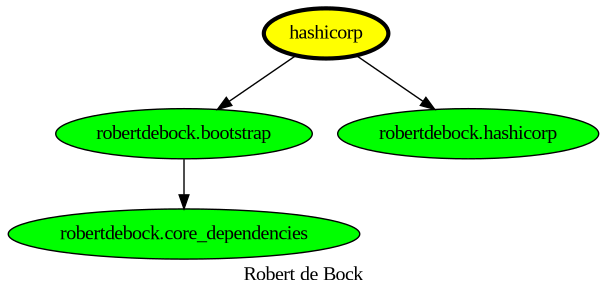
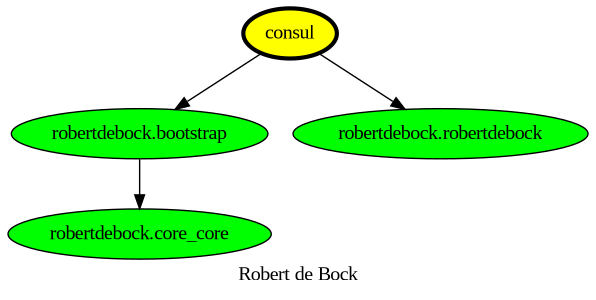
node "hashicorp": label "hashicorp" -> "consul"
node "robertdebock.hashicorp": label "robertdebock.hashicorp" -> "robertdebock.robertdebock"
node "robertdebock.core_dependencies": label "robertdebock.core_dependencies" -> "robertdebock.core_core"
